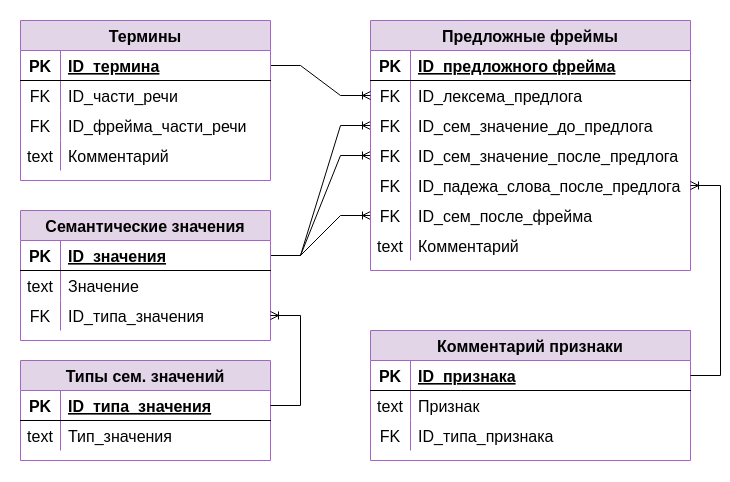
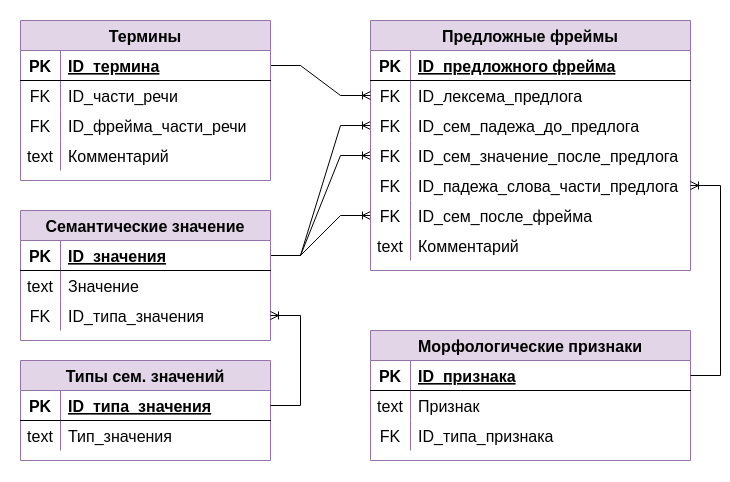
node "ID_сем_значение_до_предлога": label "ID_сем_значение_до_предлога" -> "ID_сем_падежа_до_предлога"
node "ID_падежа_слова_после_предлога": label "ID_падежа_слова_после_предлога" -> "ID_падежа_слова_части_предлога"
node "Семантические значения": label "Семантические значения" -> "Семантические значение"
node "Комментарий признаки": label "Комментарий признаки" -> "Морфологические признаки"
